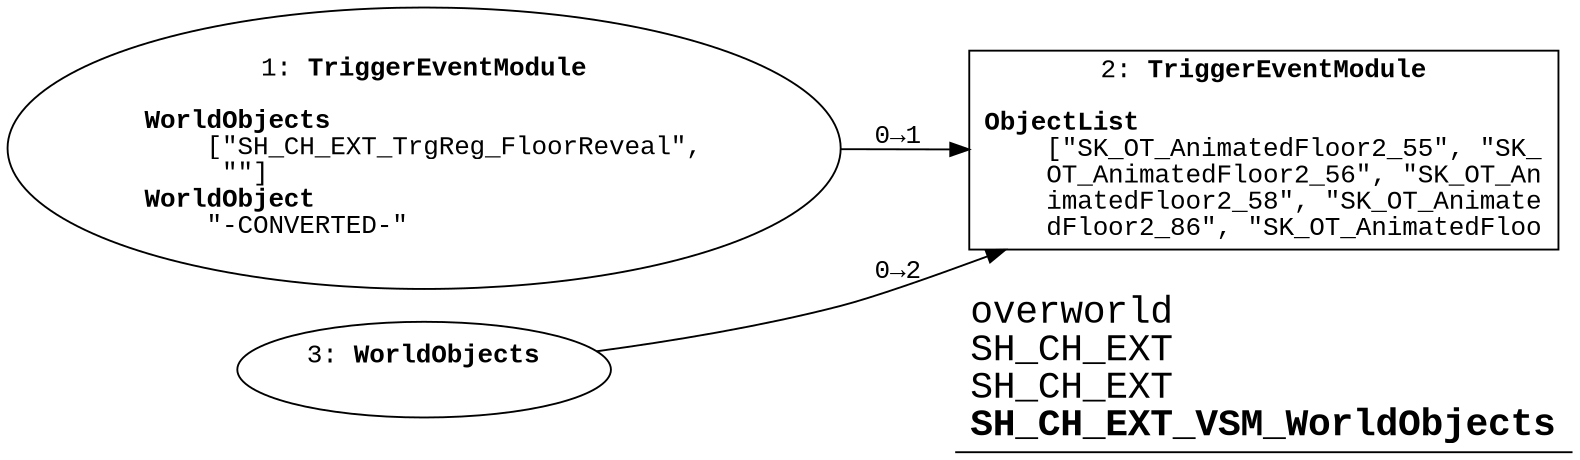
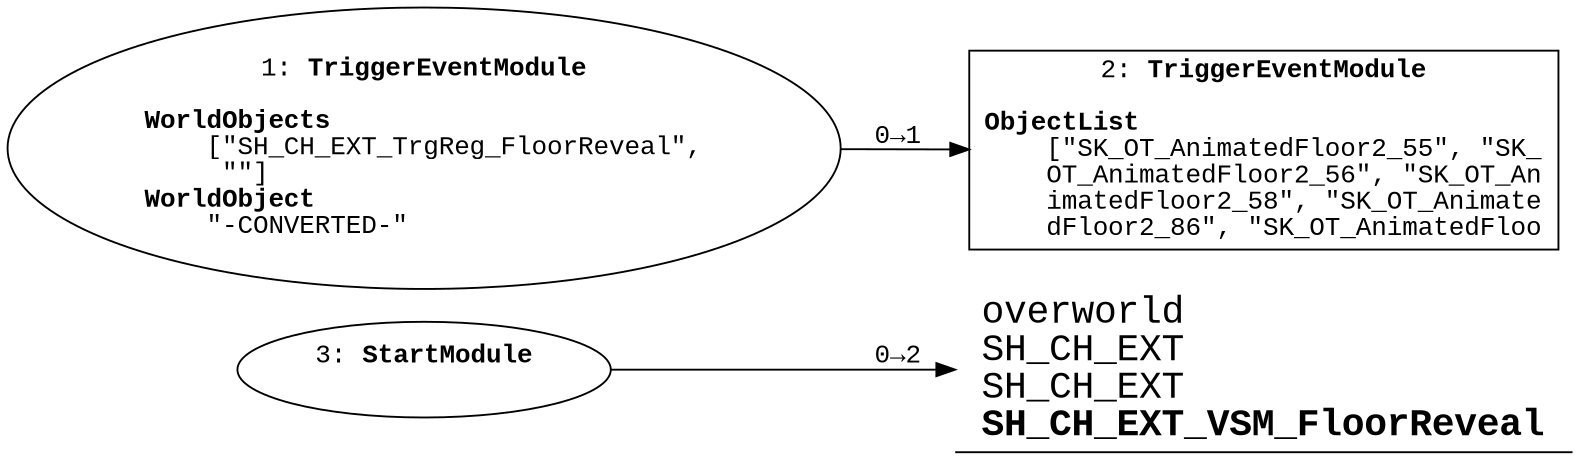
edge "3:" -> "2:": now "3:" -> "overworld"
node "3:": text "WorldObjects" -> "StartModule"
node "overworld": text "SH_CH_EXT_VSM_WorldObjects" -> "SH_CH_EXT_VSM_FloorReveal"
